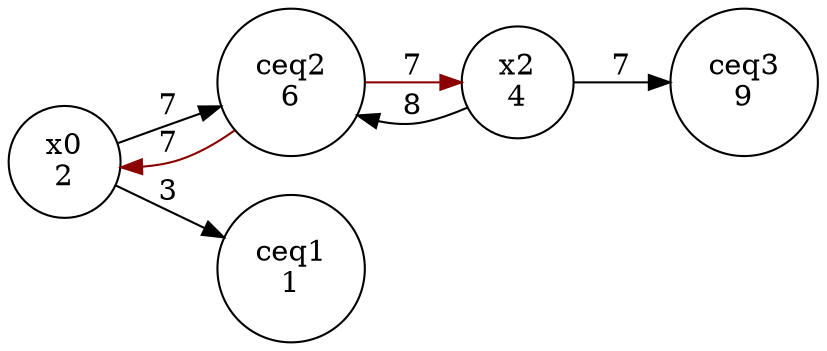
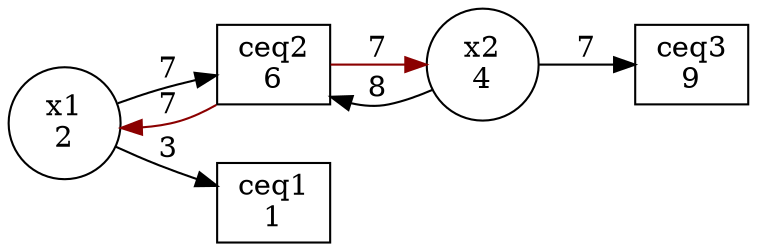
node "ceq2 6": shape circle -> box
node "ceq3 9": shape circle -> box
node "x0 2": label "x0 2" -> "x1 2"
node "ceq1 1": shape circle -> box
